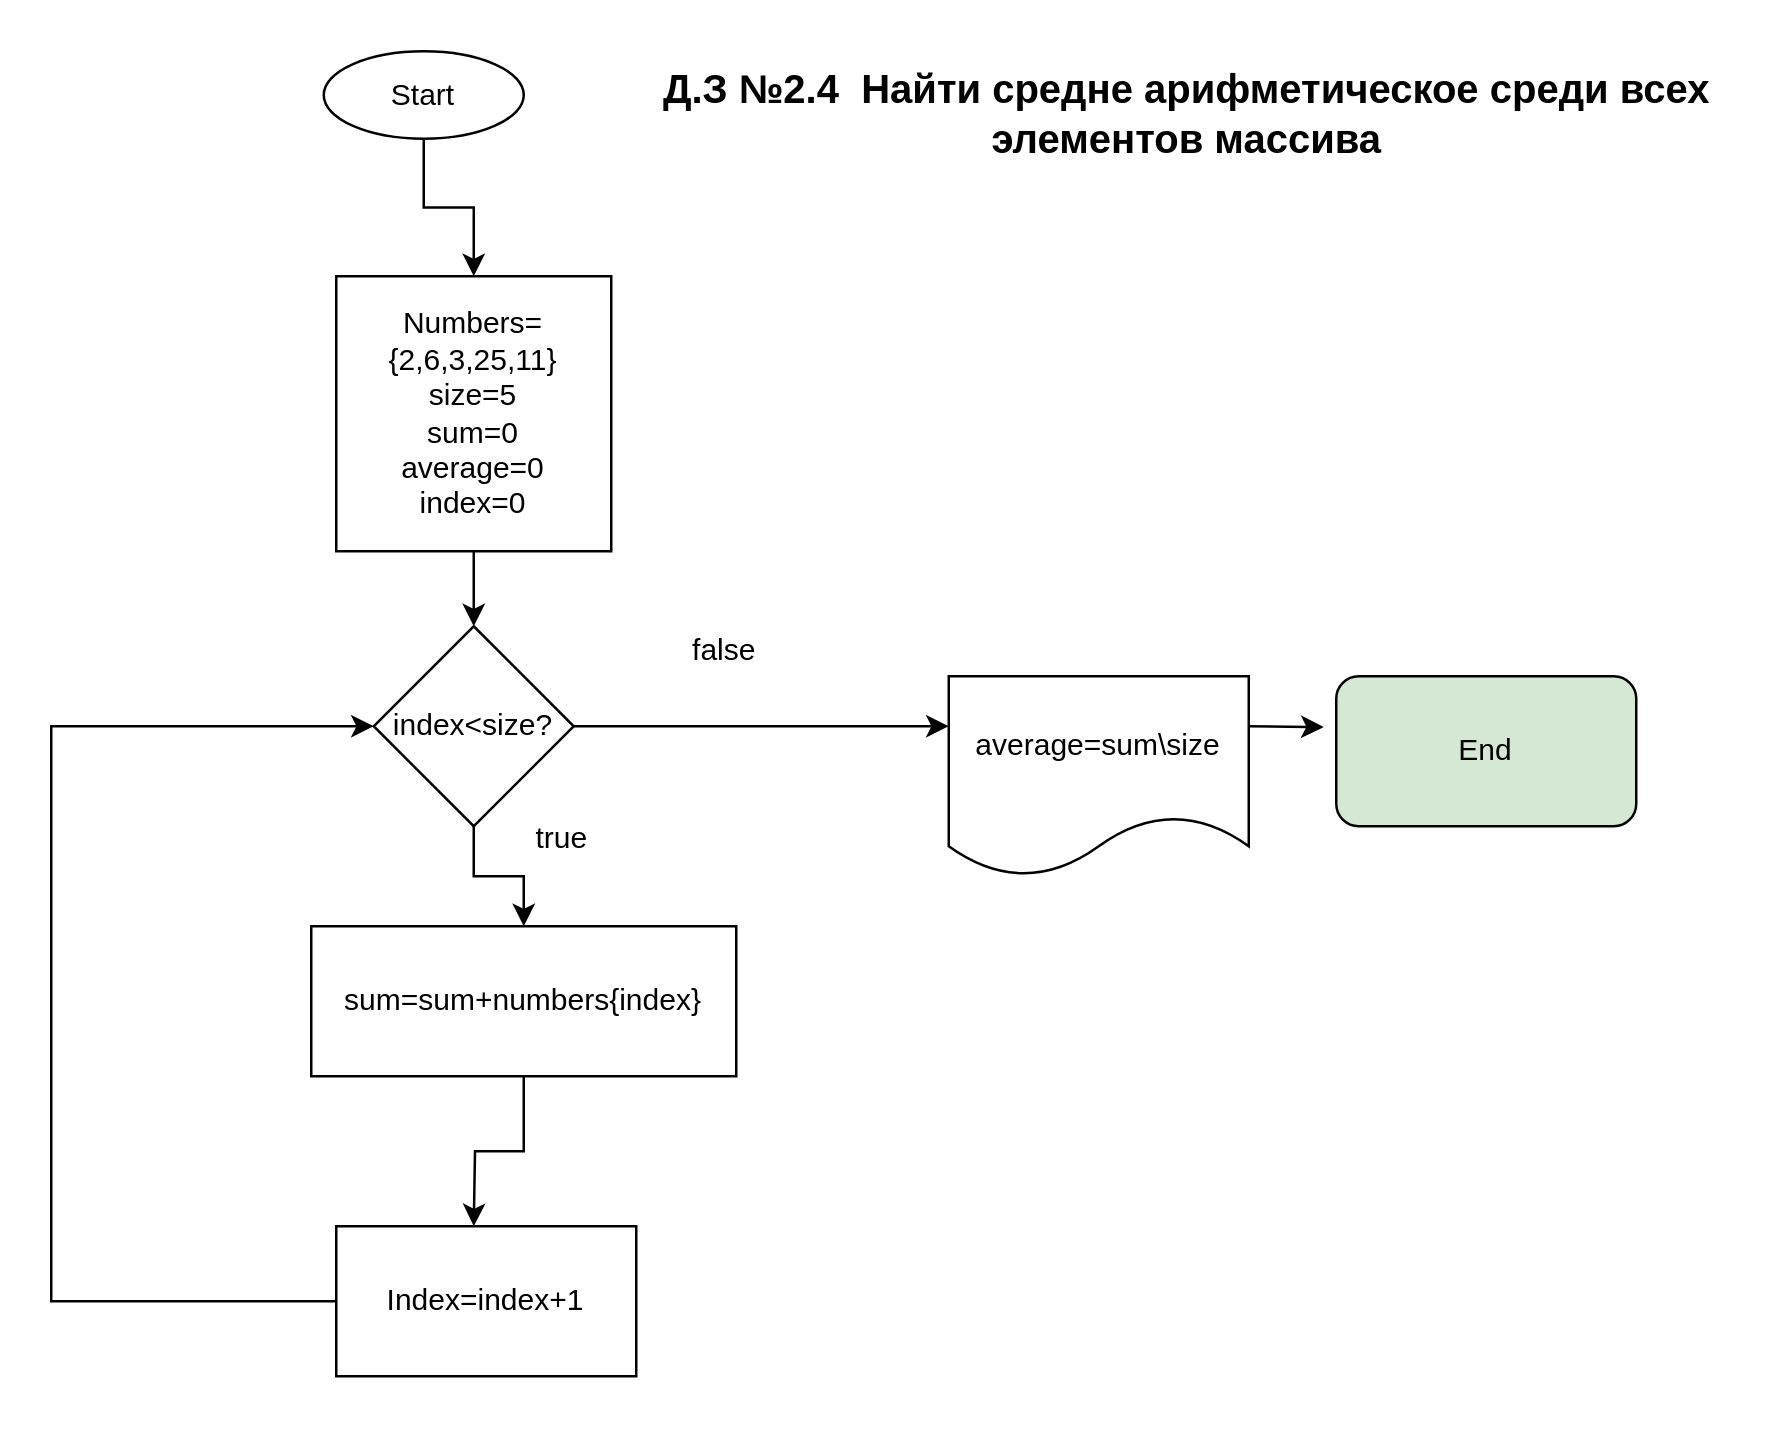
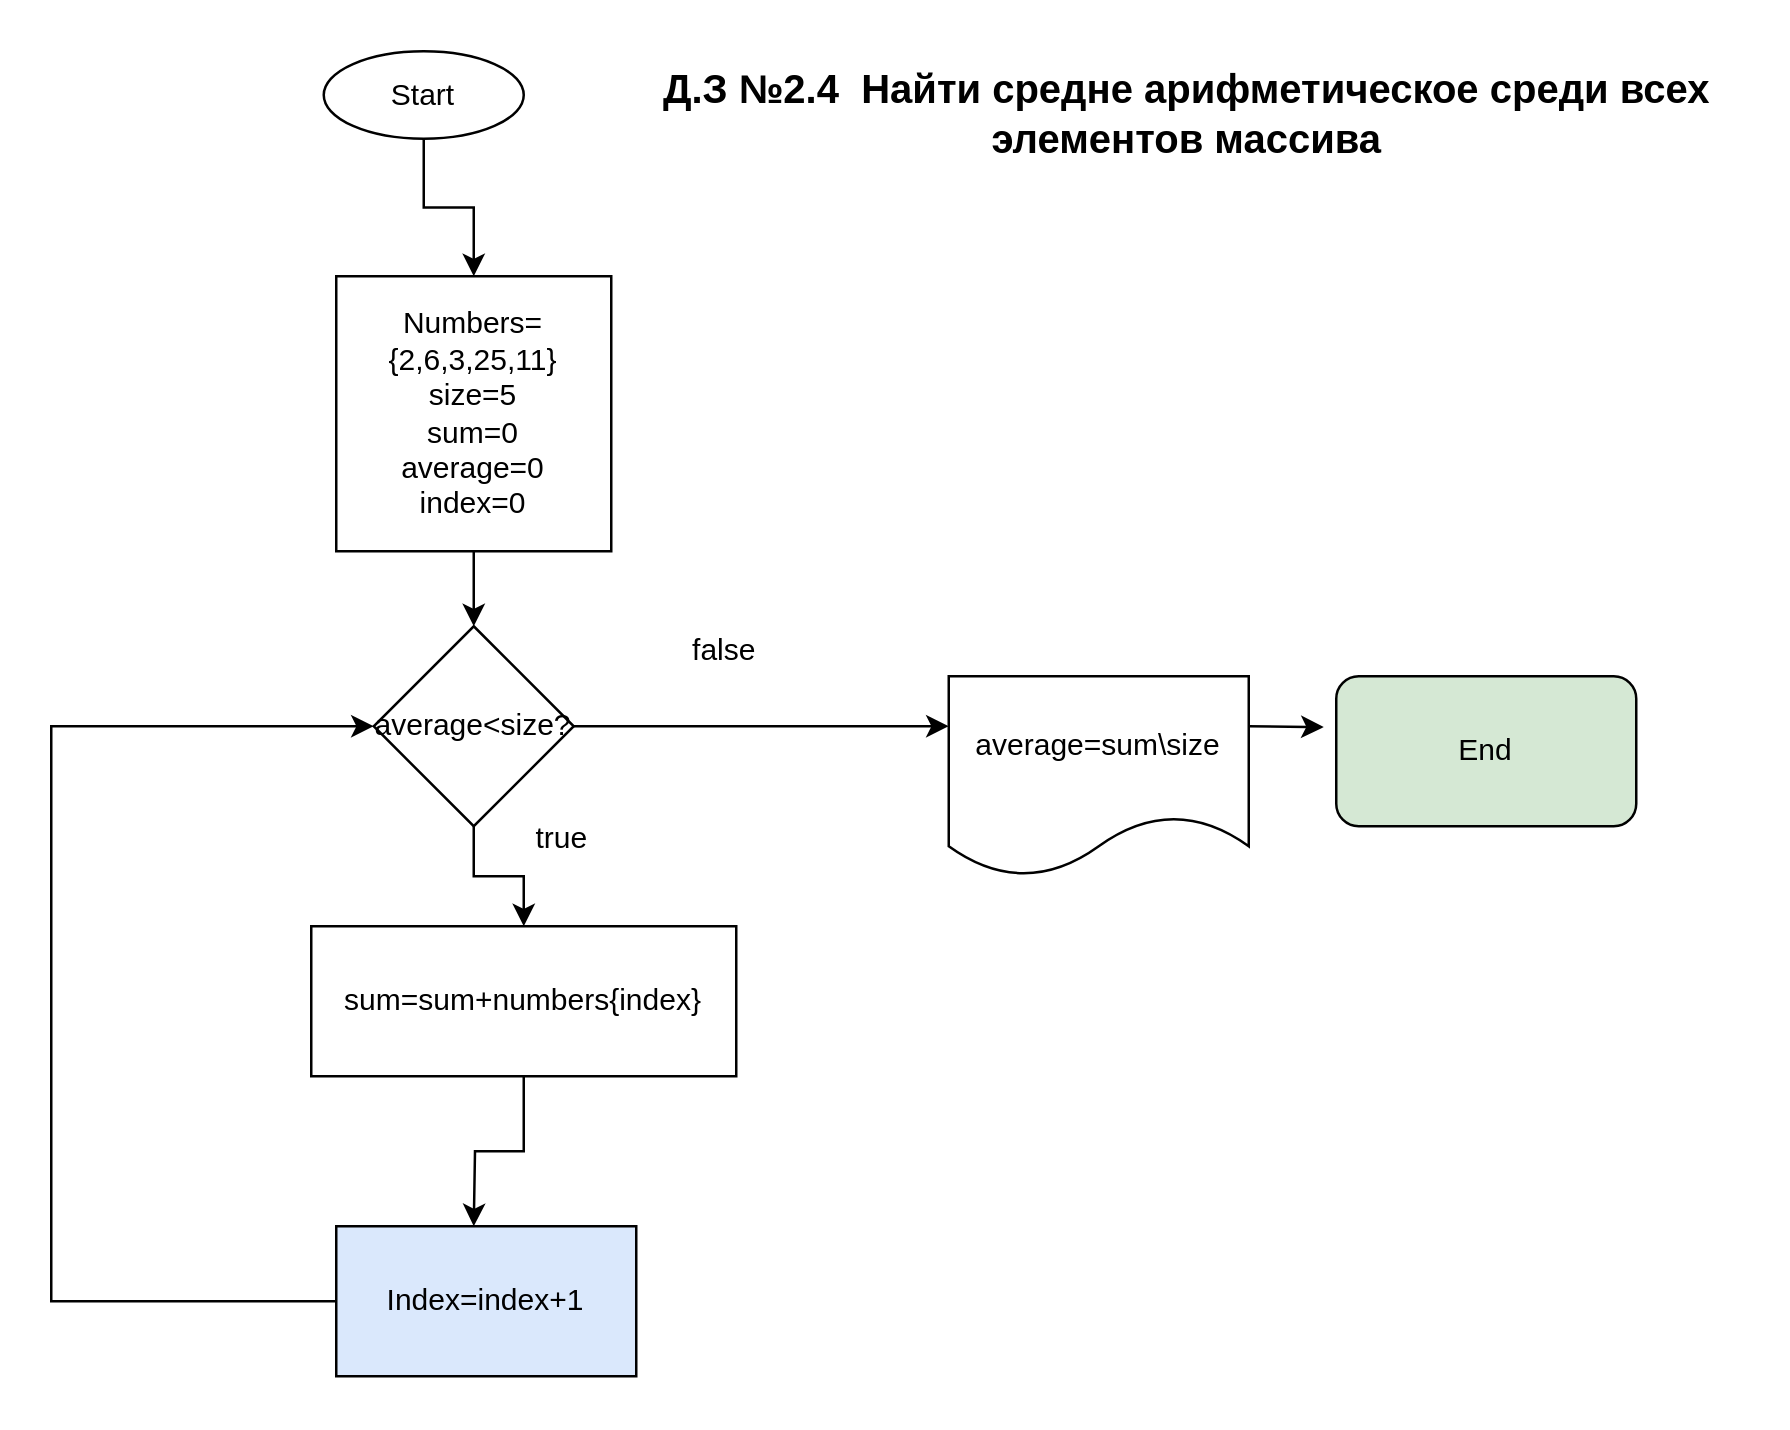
node "index<size?": label "index<size?" -> "average<size?"
node "Index=index+1": fillcolor #ffffff -> #dae8fc
